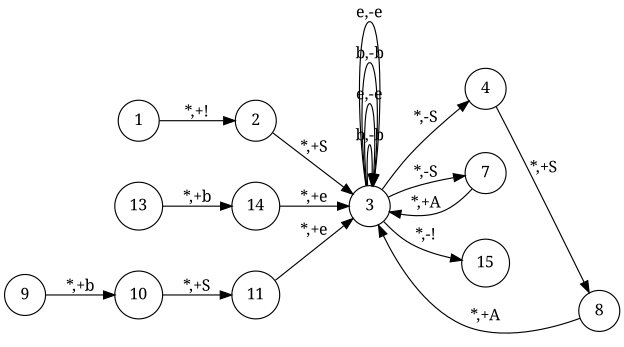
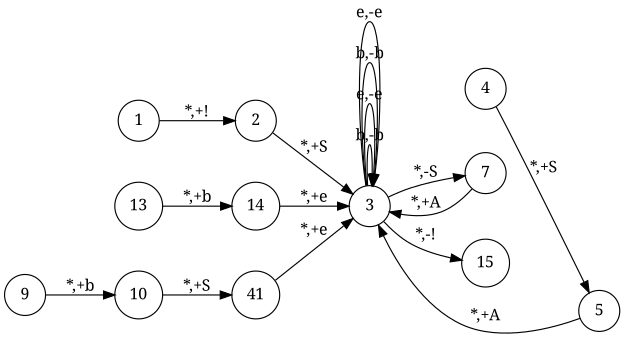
edge "3" -> "4": removed, label "*,-S"
node "11": label "11" -> "41"
node "8": label "8" -> "5"
